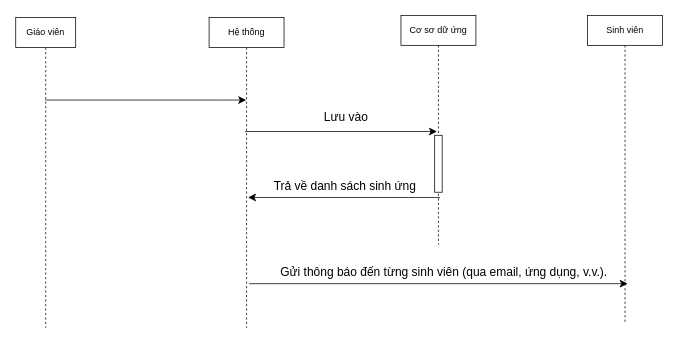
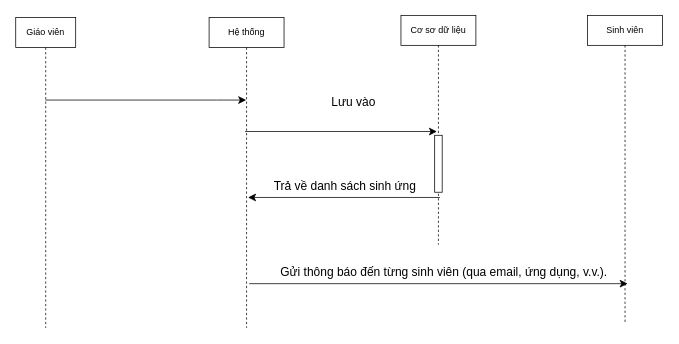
node "Cơ sơ dữ ứng": label "Cơ sơ dữ ứng" -> "Cơ sơ dữ liệu"
node "Lưu vào": moved (346, 117) -> (354, 102)
